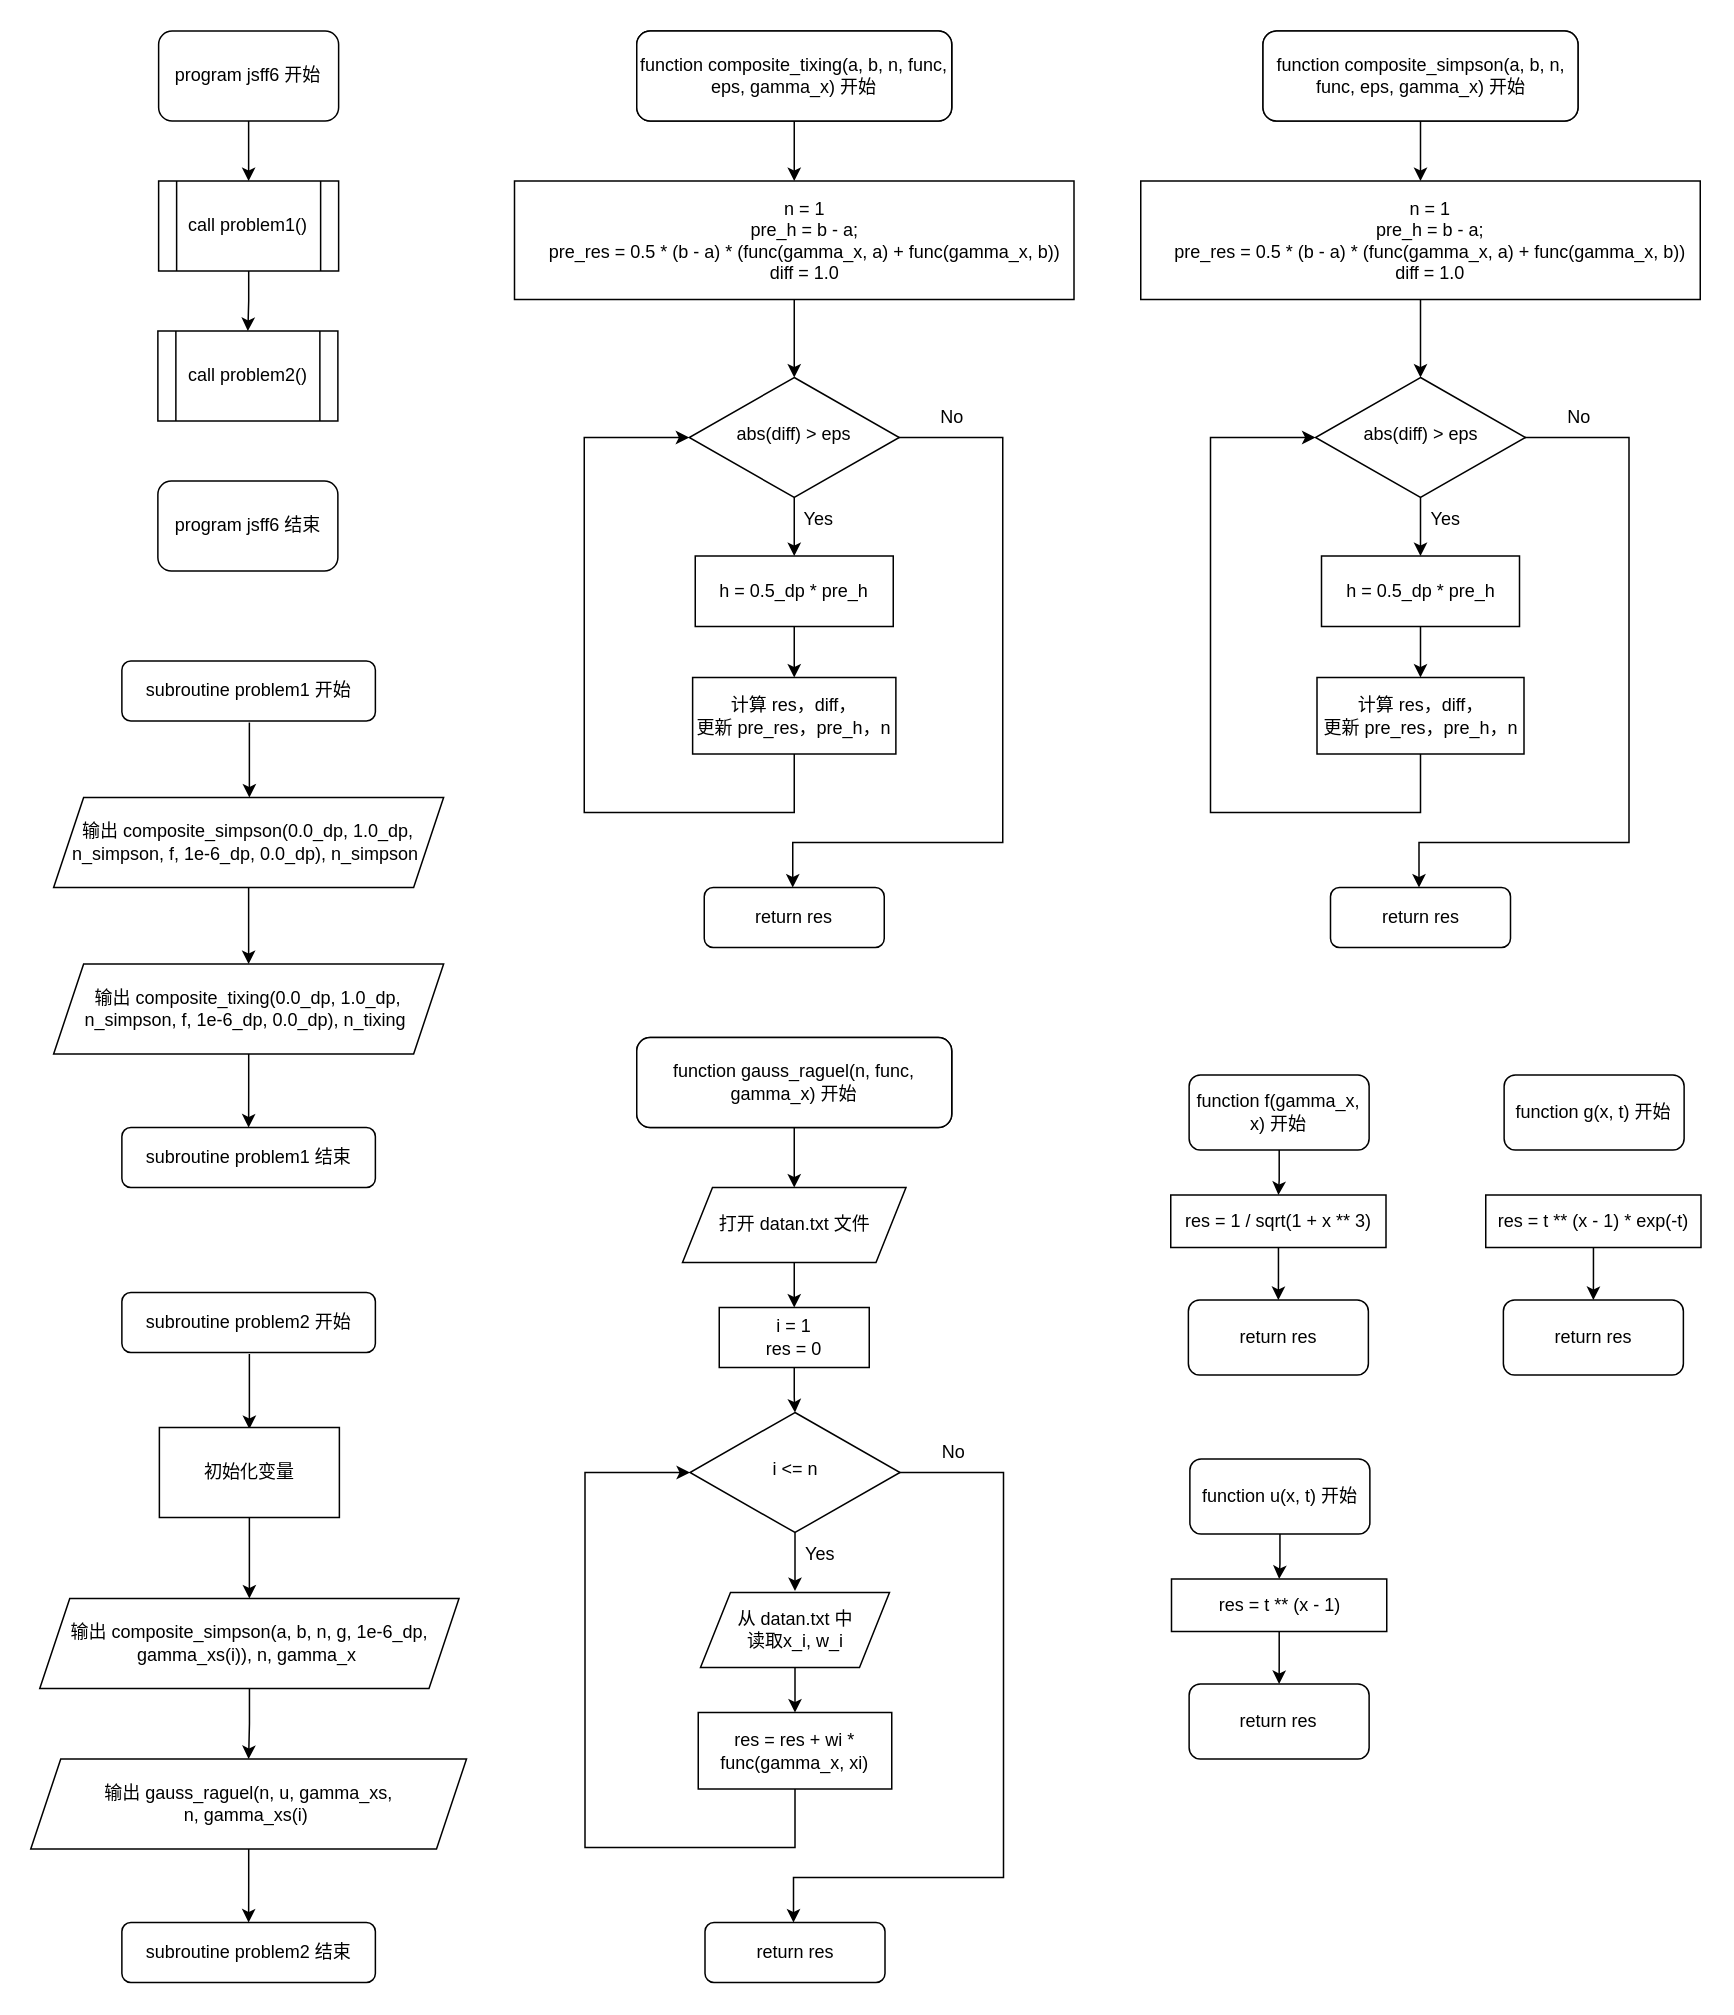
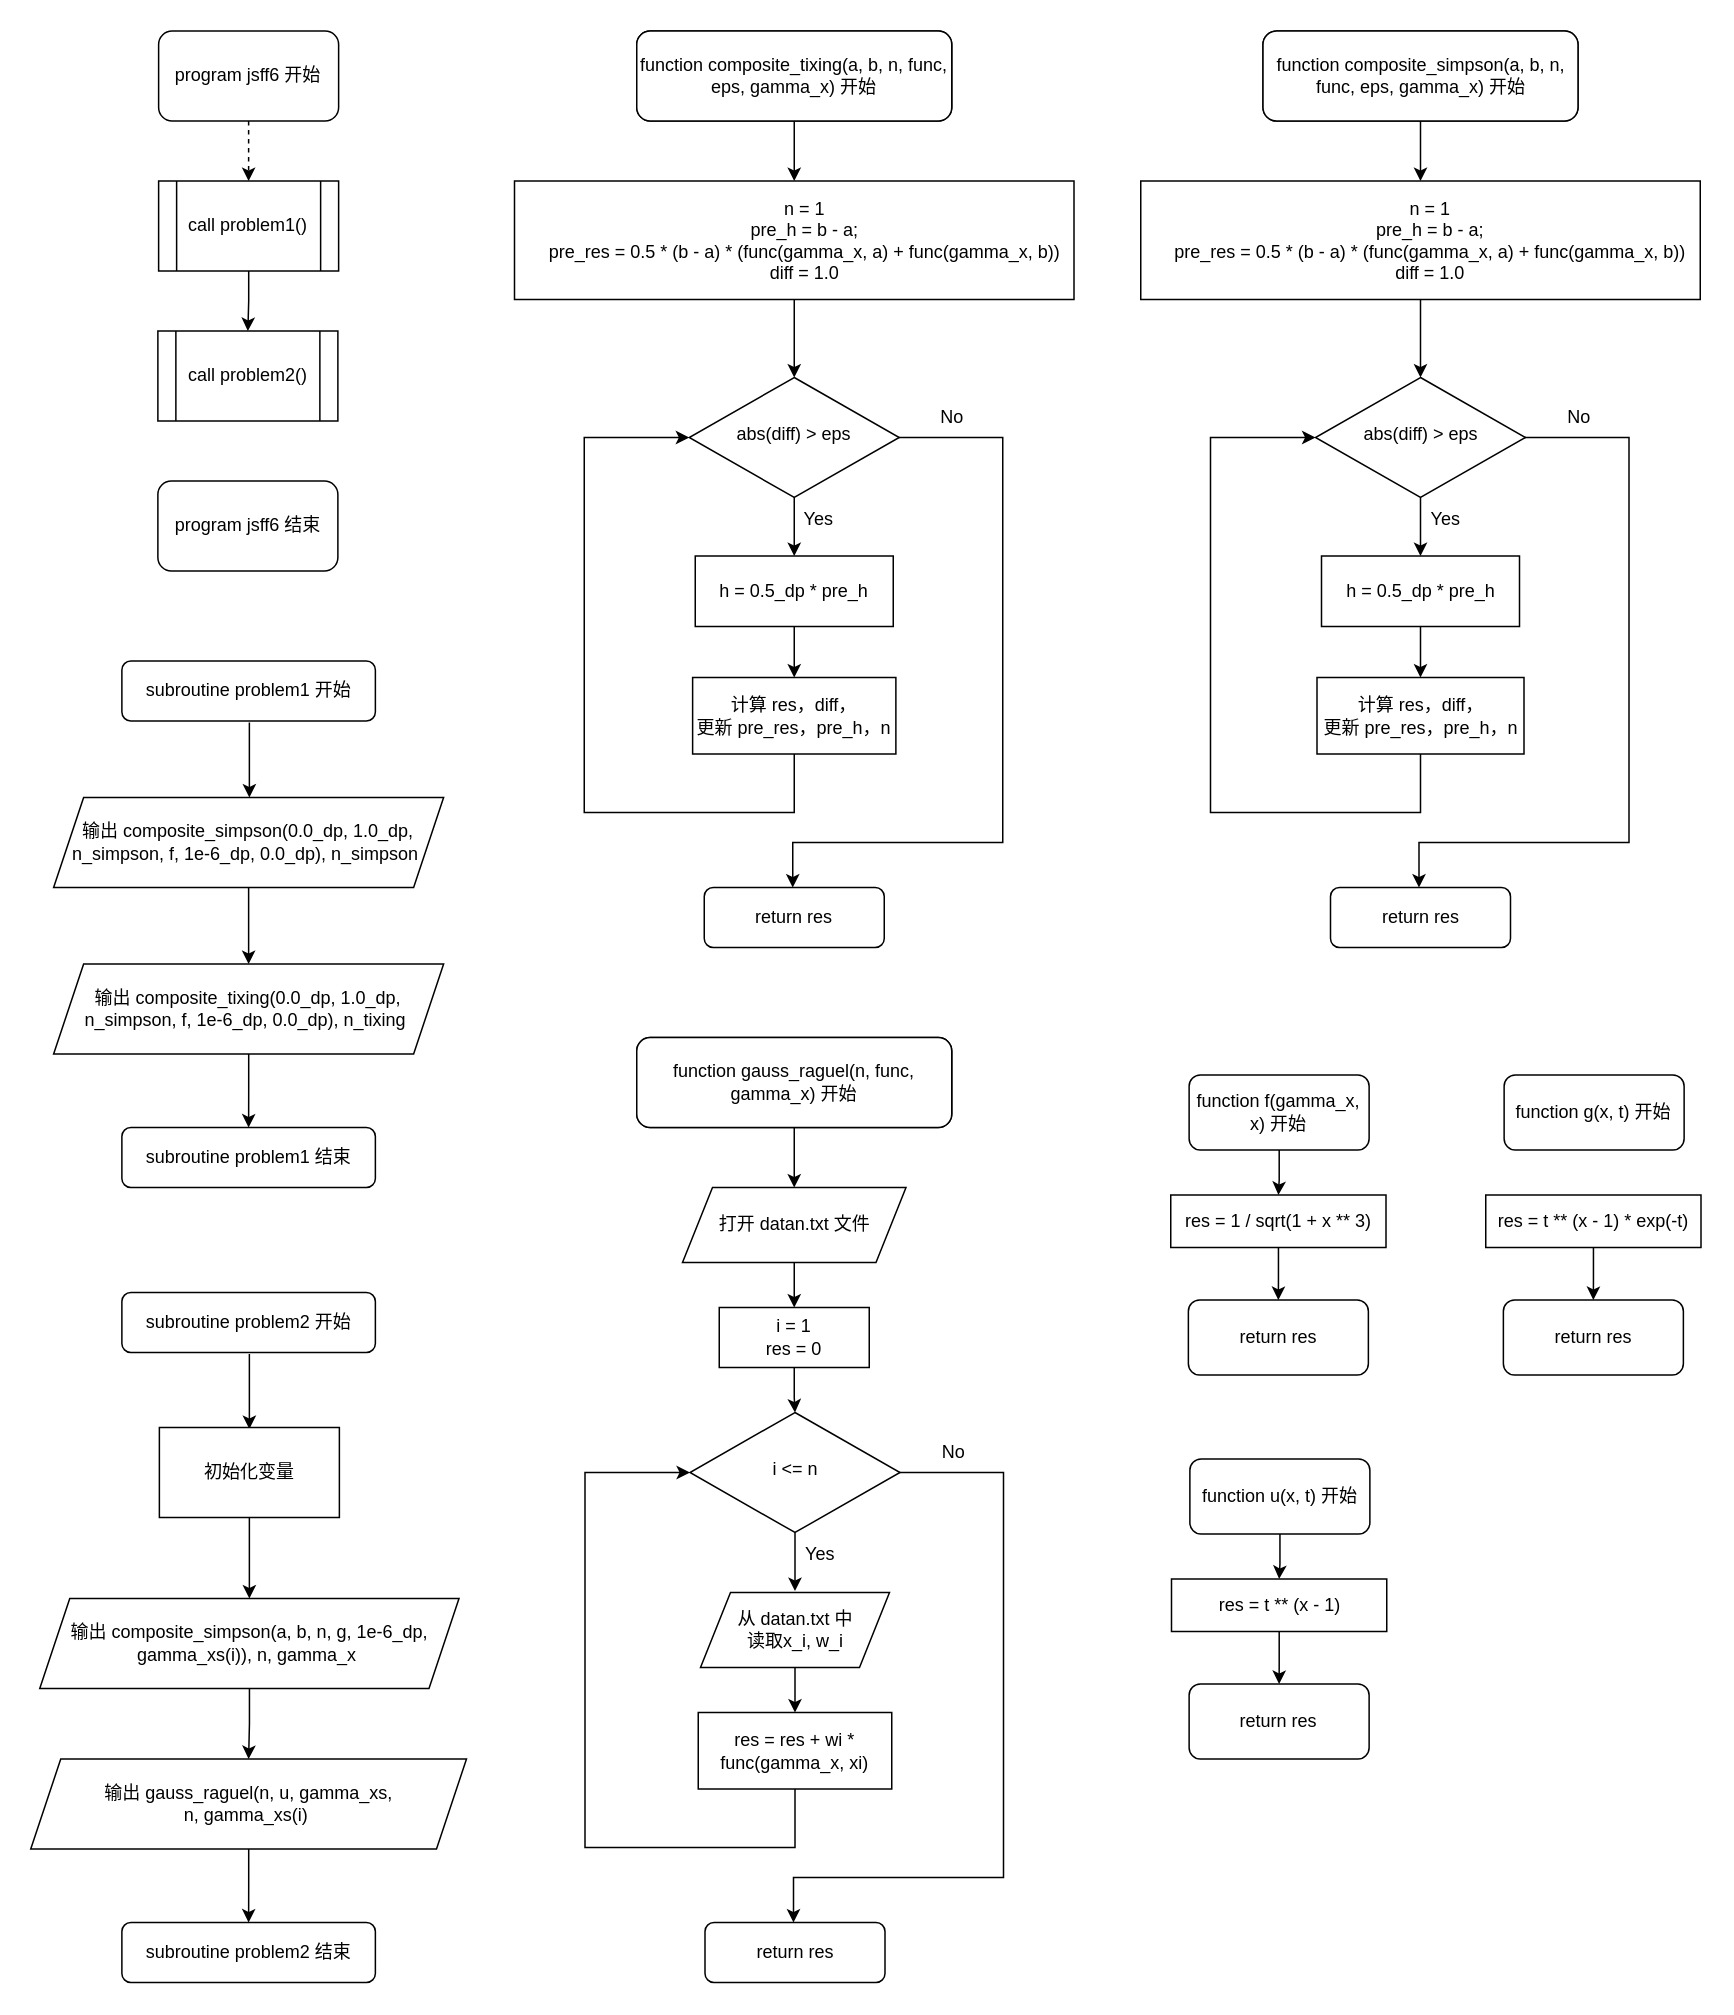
edge "program jsff6 开始" -> "call problem1()": style solid -> dashed
